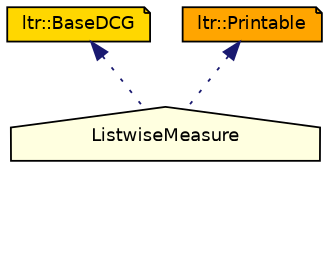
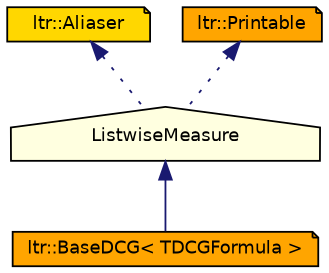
node "ltr::BaseDCG": label "ltr::BaseDCG" -> "ltr::Aliaser"
node "ltr::BaseDCG< TDCGFormula >": added
